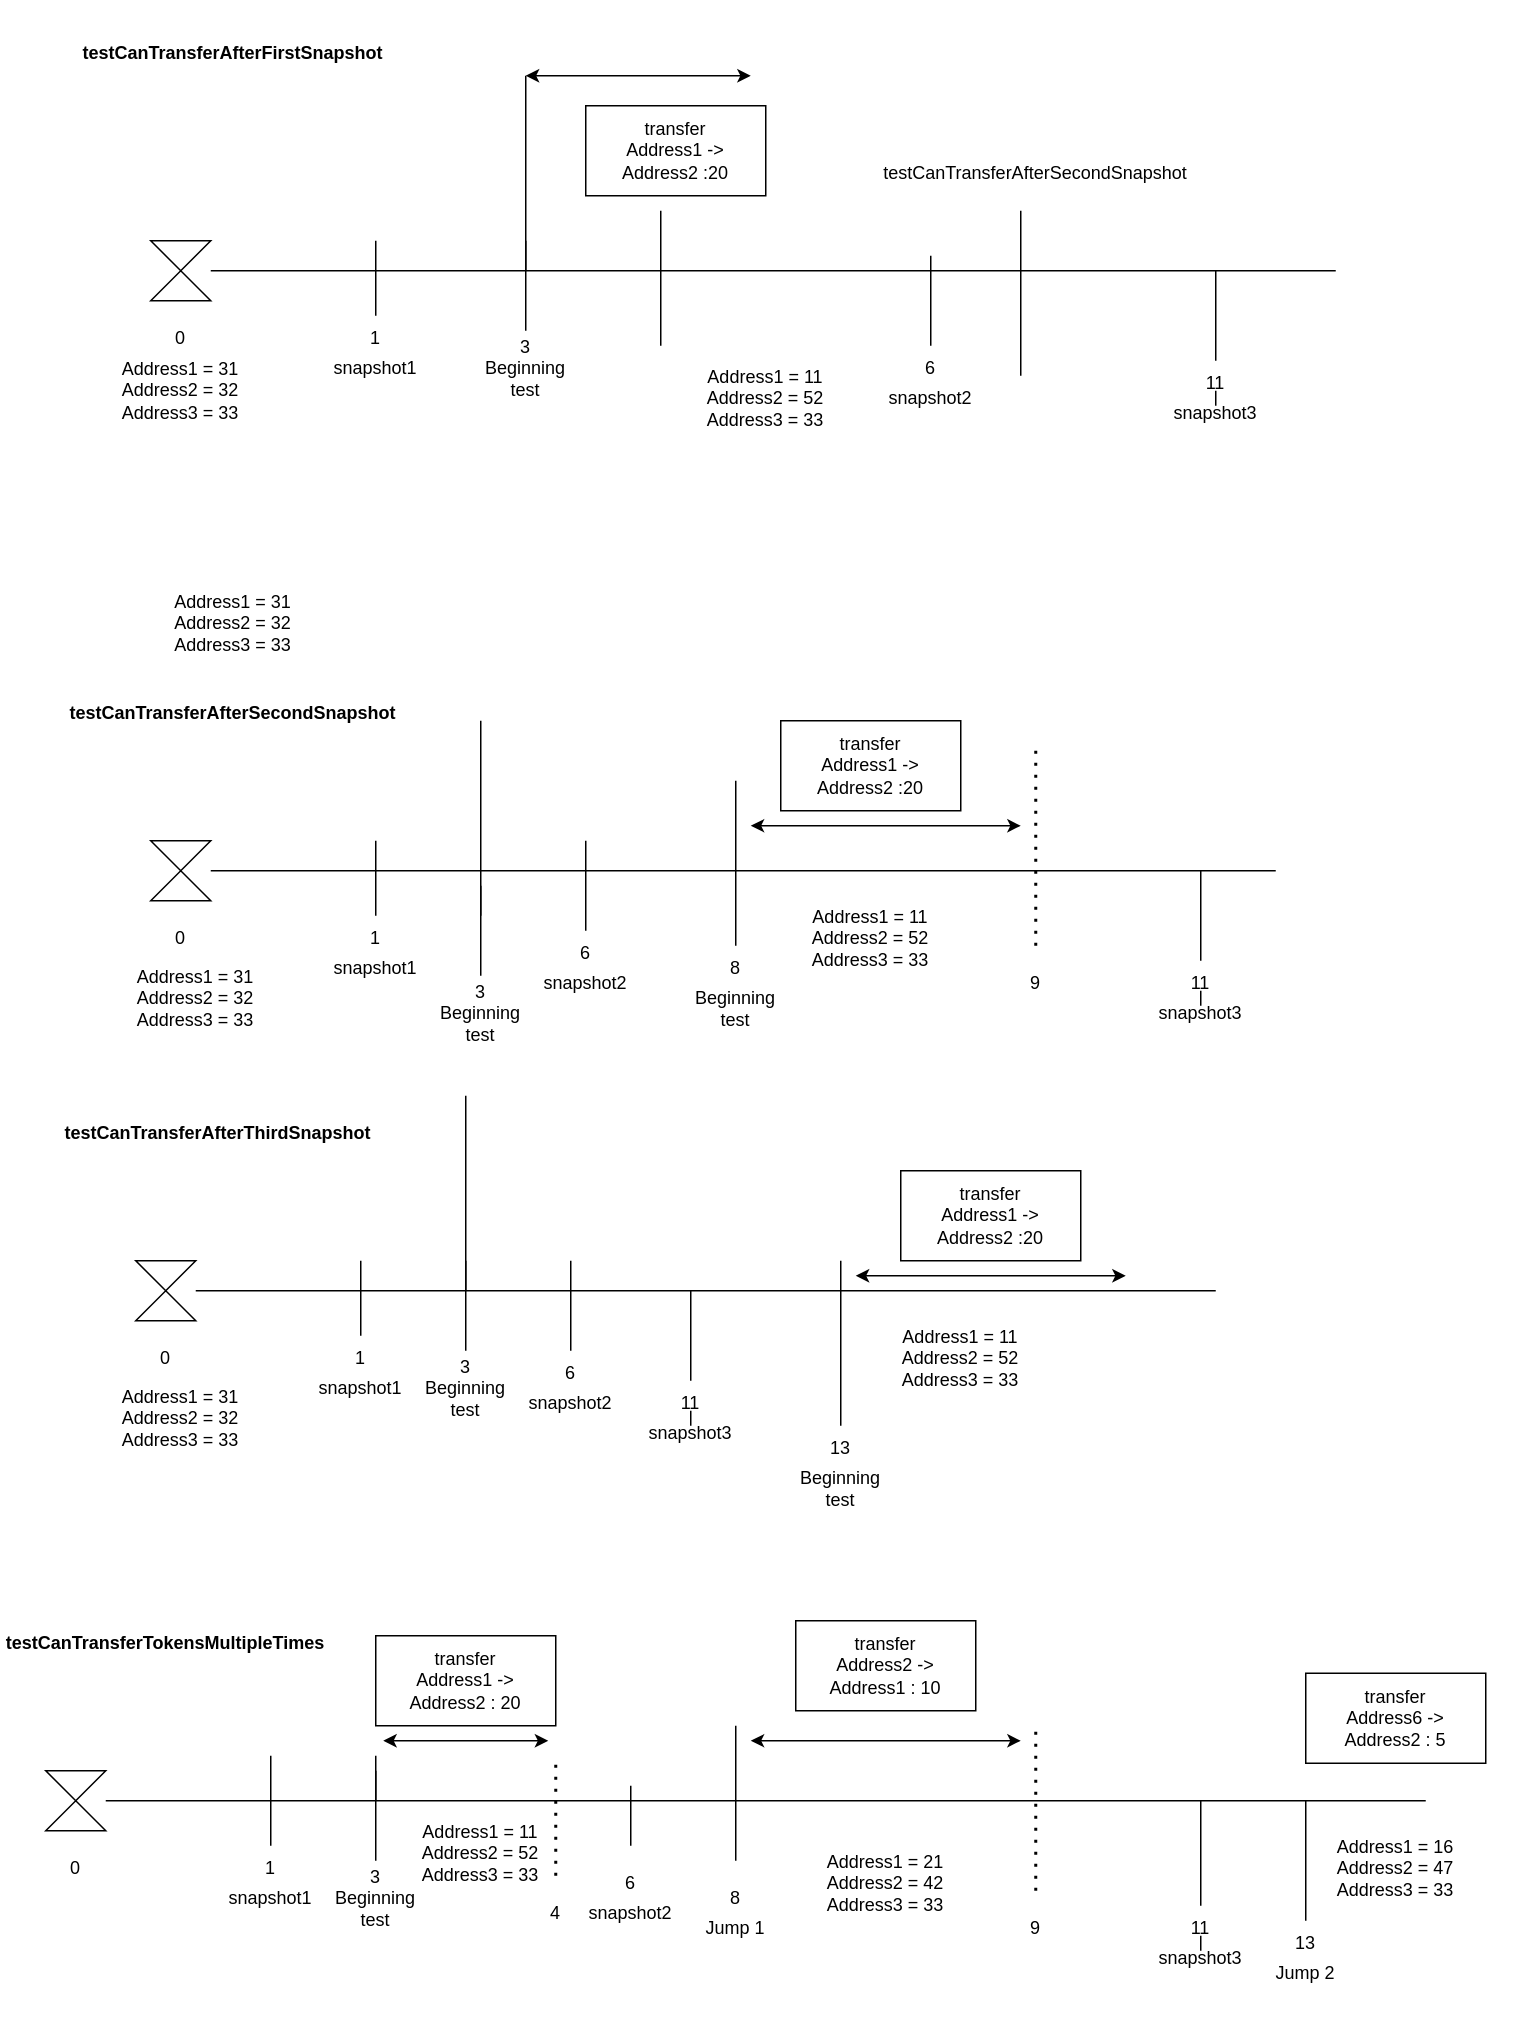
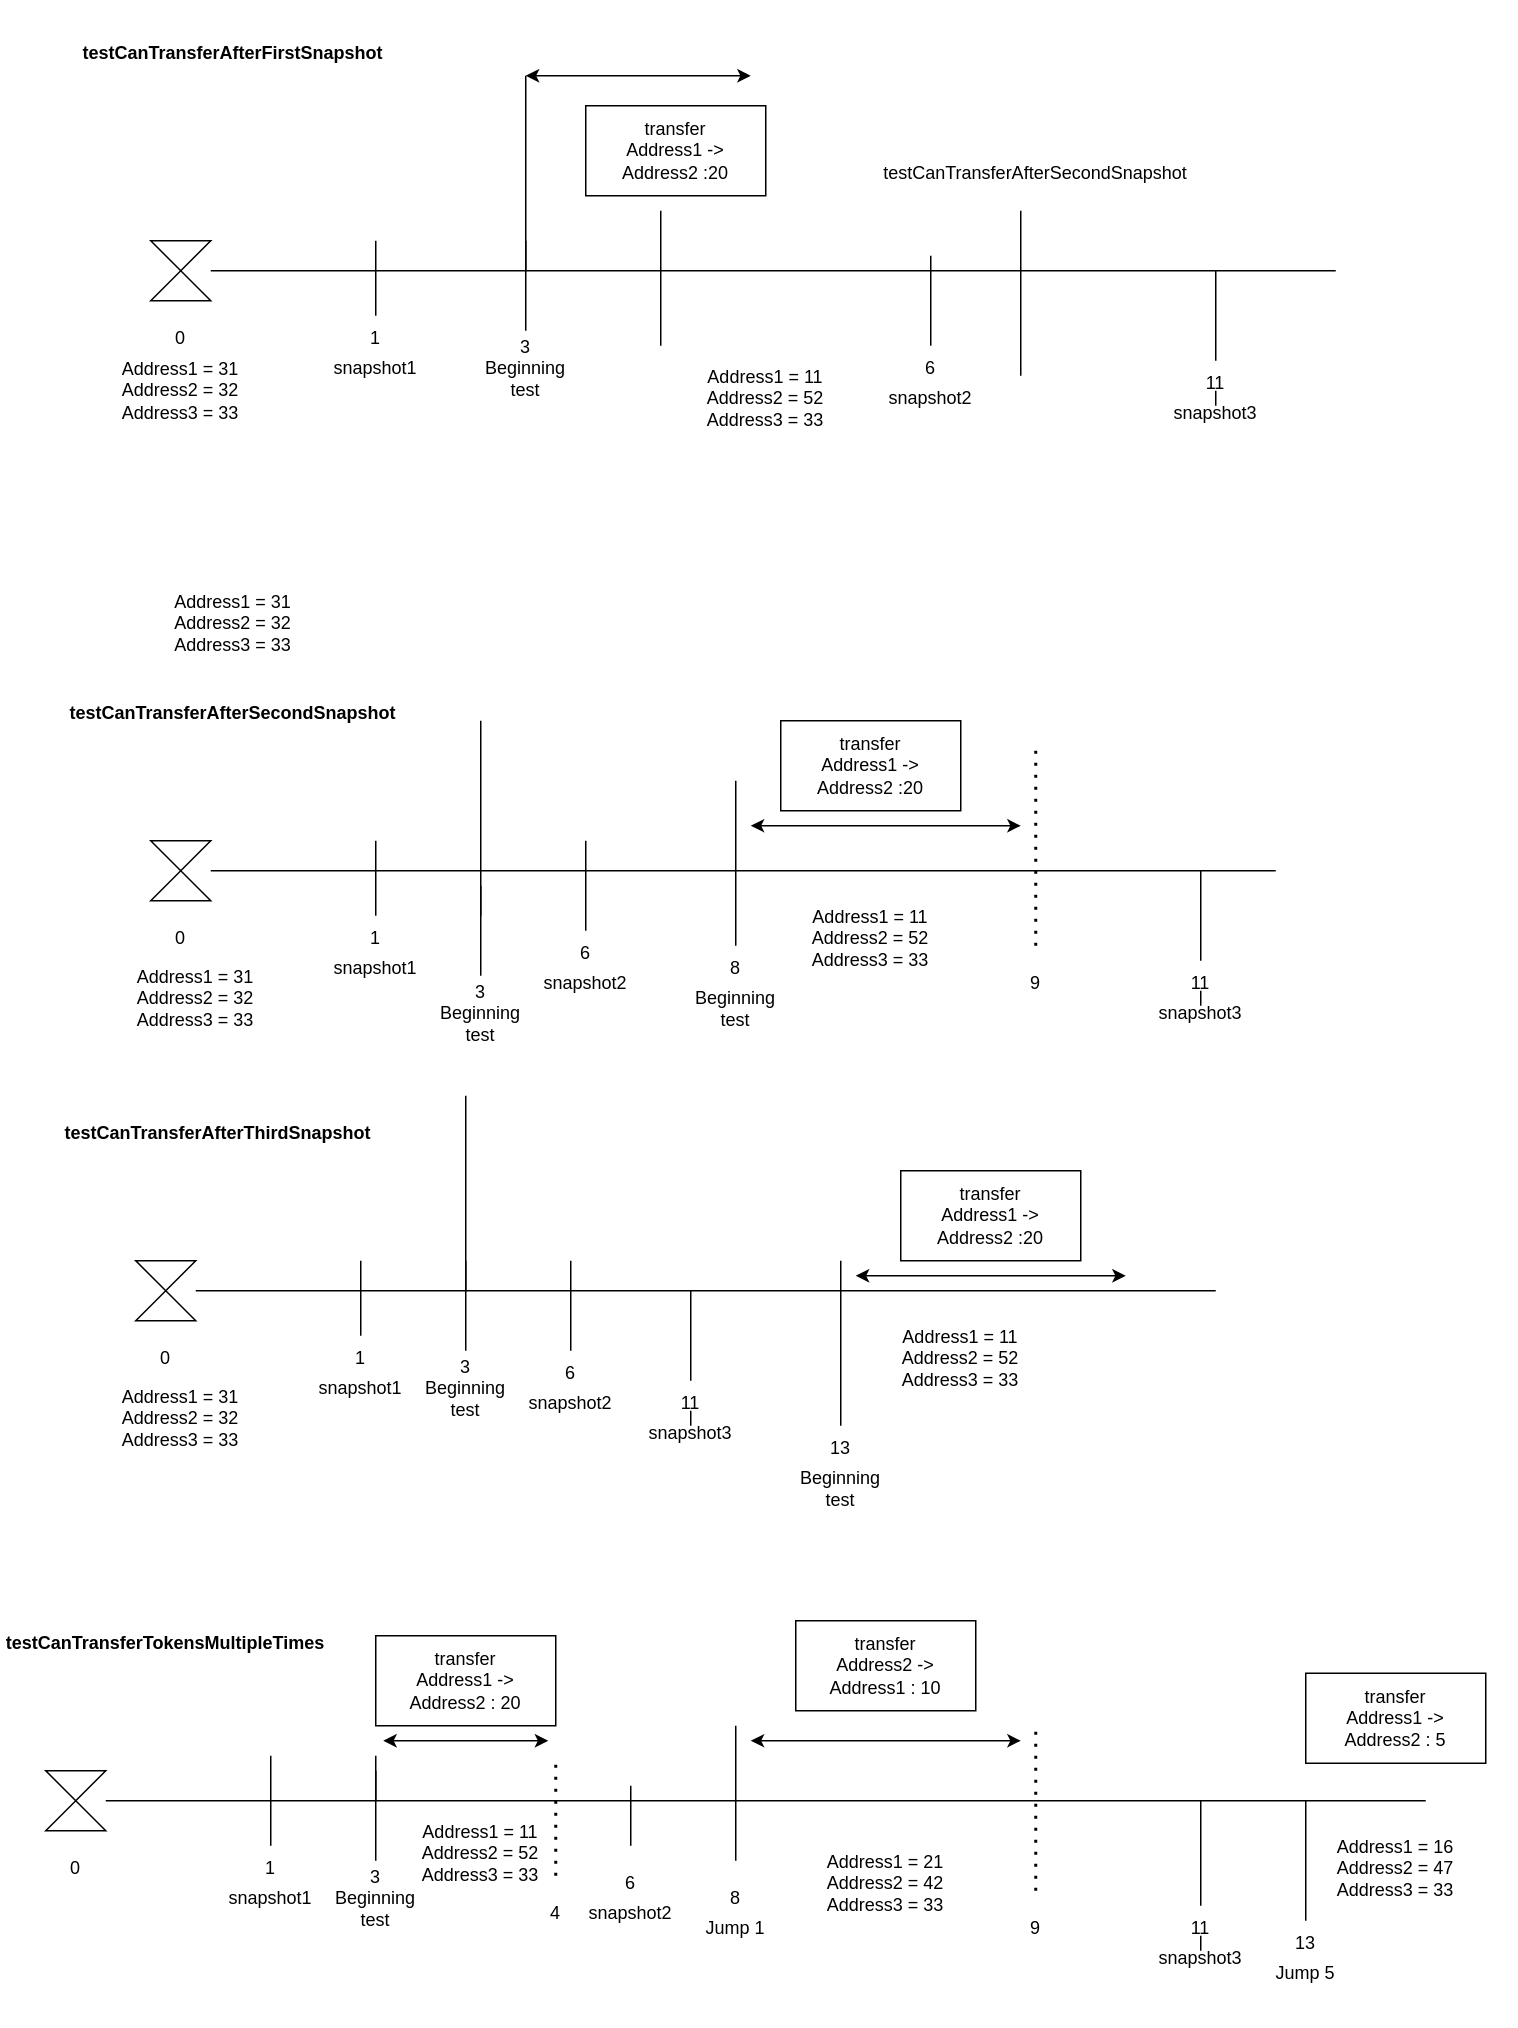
node "transfer Address6 -> Address2 : 5": label "transfer Address6 -> Address2 : 5" -> "transfer Address1 -> Address2 : 5"
node "Jump 2": label "Jump 2" -> "Jump 5"
